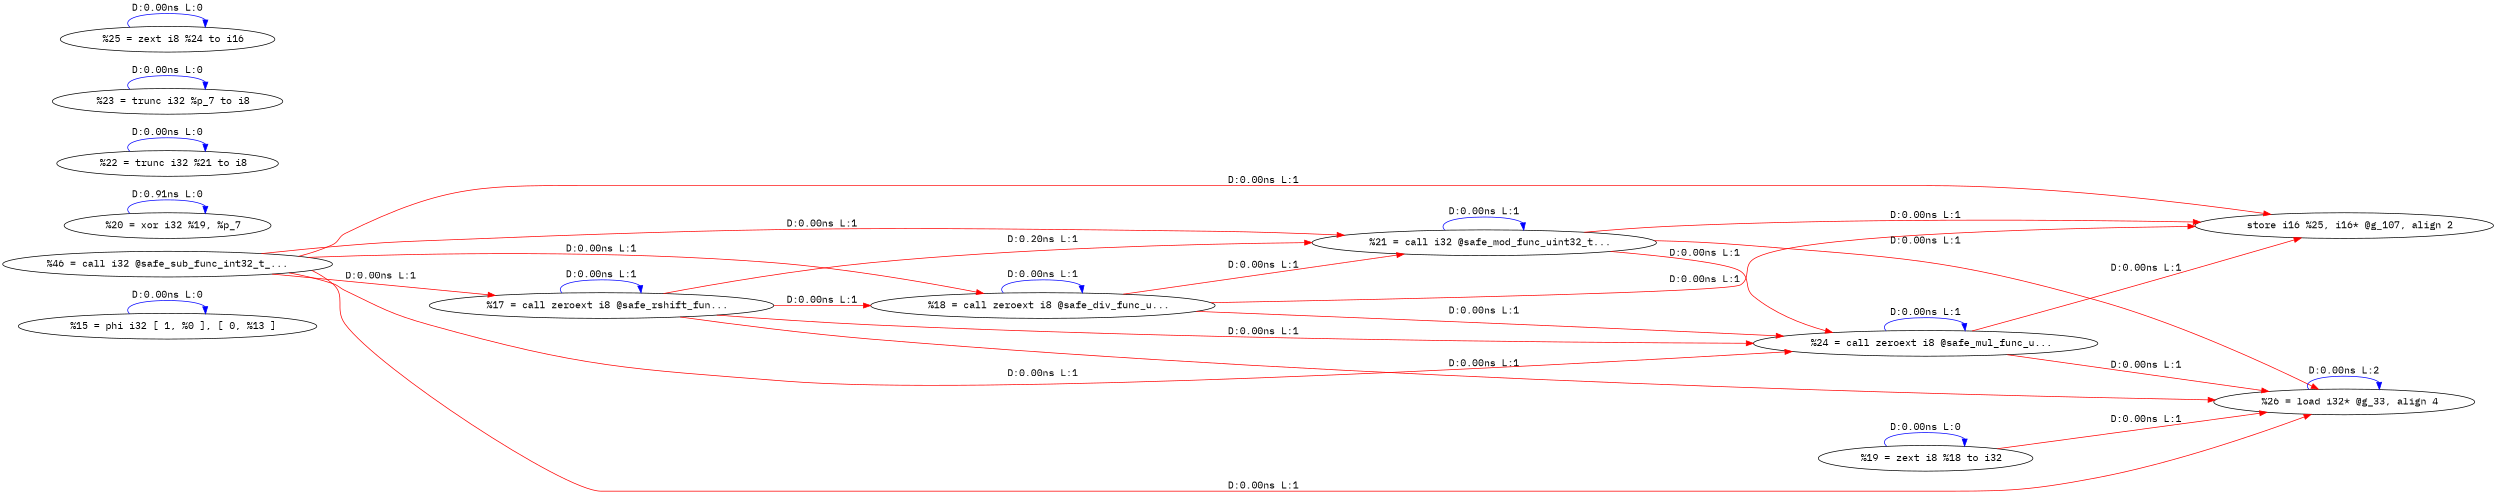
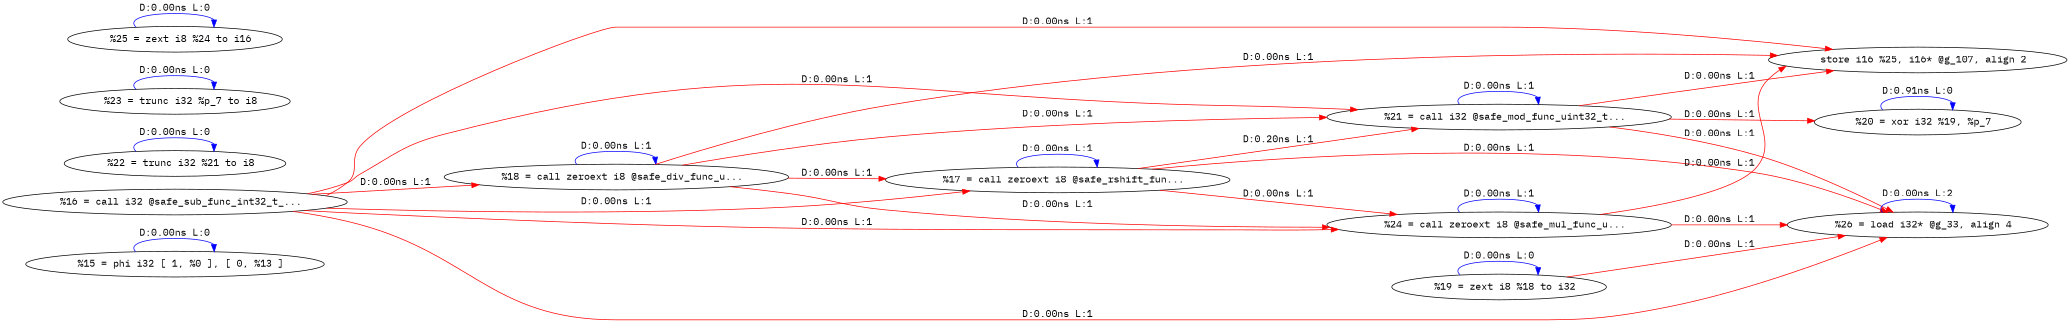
node "%46 = call i32 @safe_sub_func_int32_t_...": label "%46 = call i32 @safe_sub_func_int32_t_..." -> "%16 = call i32 @safe_sub_func_int32_t_..."
edge "%21 = call i32 @safe_mod_func_uint32_t..." -> "%24 = call zeroext i8 @safe_mul_func_u...": now "%21 = call i32 @safe_mod_func_uint32_t..." -> "%20 = xor i32 %19, %p_7"
edge "%17 = call zeroext i8 @safe_rshift_fun..." -> "%18 = call zeroext i8 @safe_div_func_u...": reversed
